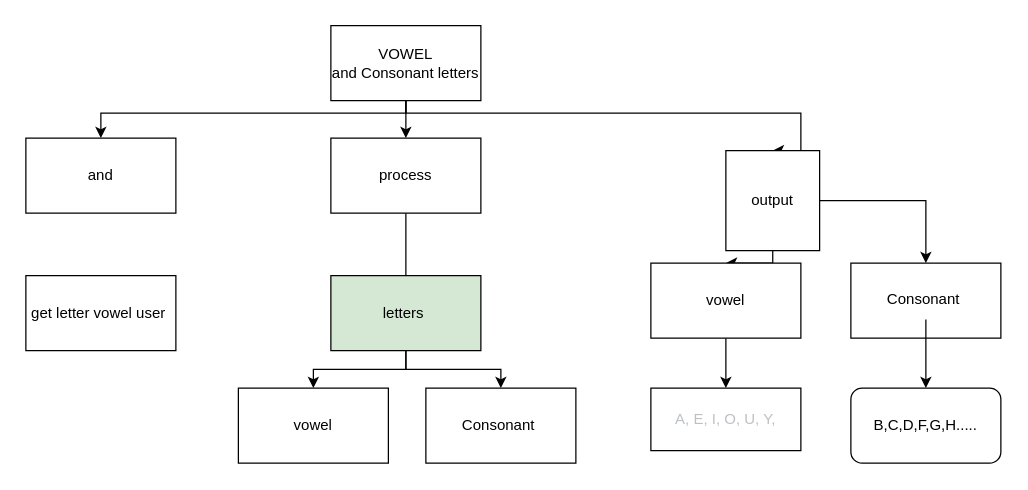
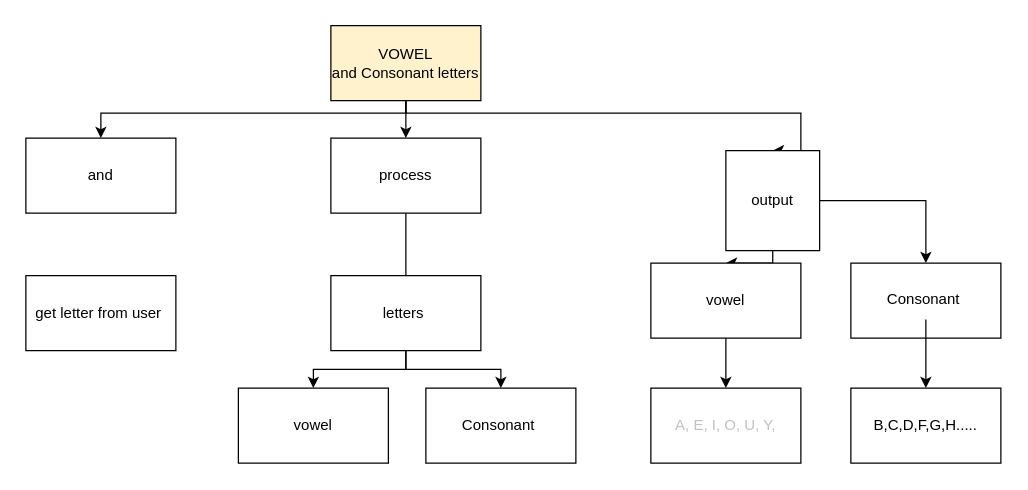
node "VOWEL and Consonant letters": fillcolor #ffffff -> #fff2cc
node "get letter vowel user": label "get letter vowel user" -> "get letter from user"
node "letters": fillcolor #d5e8d4 -> #ffffff
node "A, E, I, O, U, Y,": size 150x63 -> 150x75
node "B,C,D,F,G,H.....": shape rounded rectangle -> rectangle
